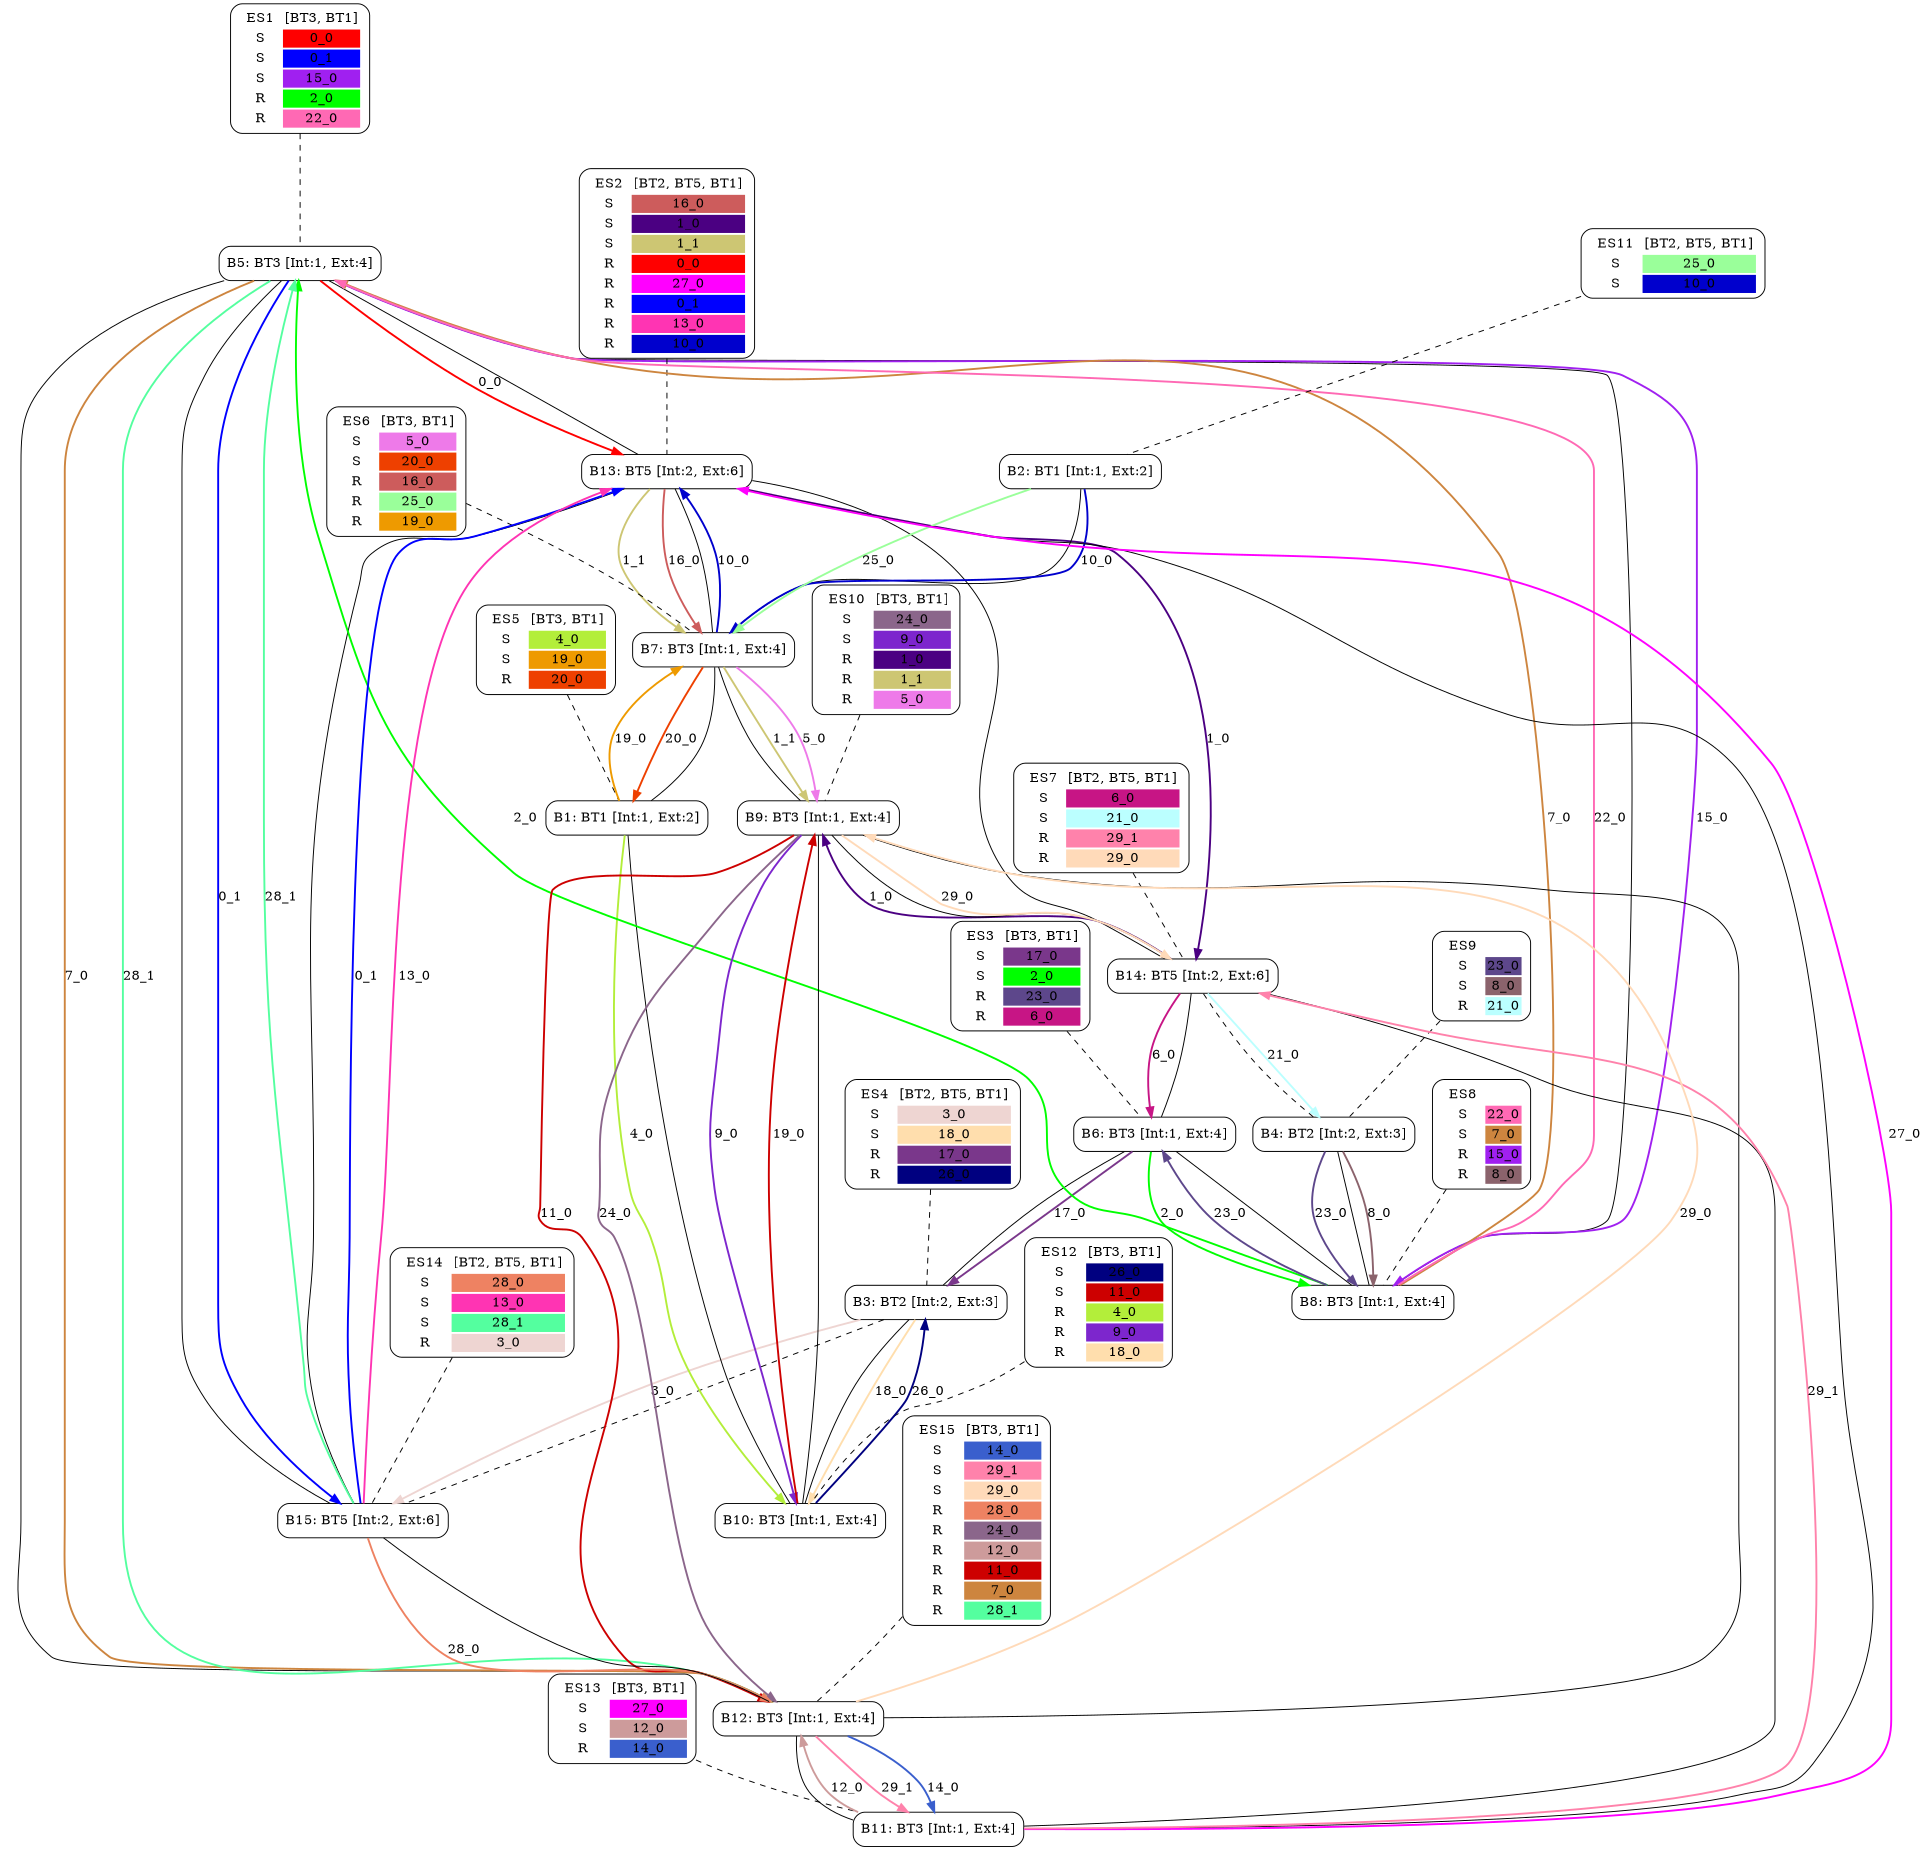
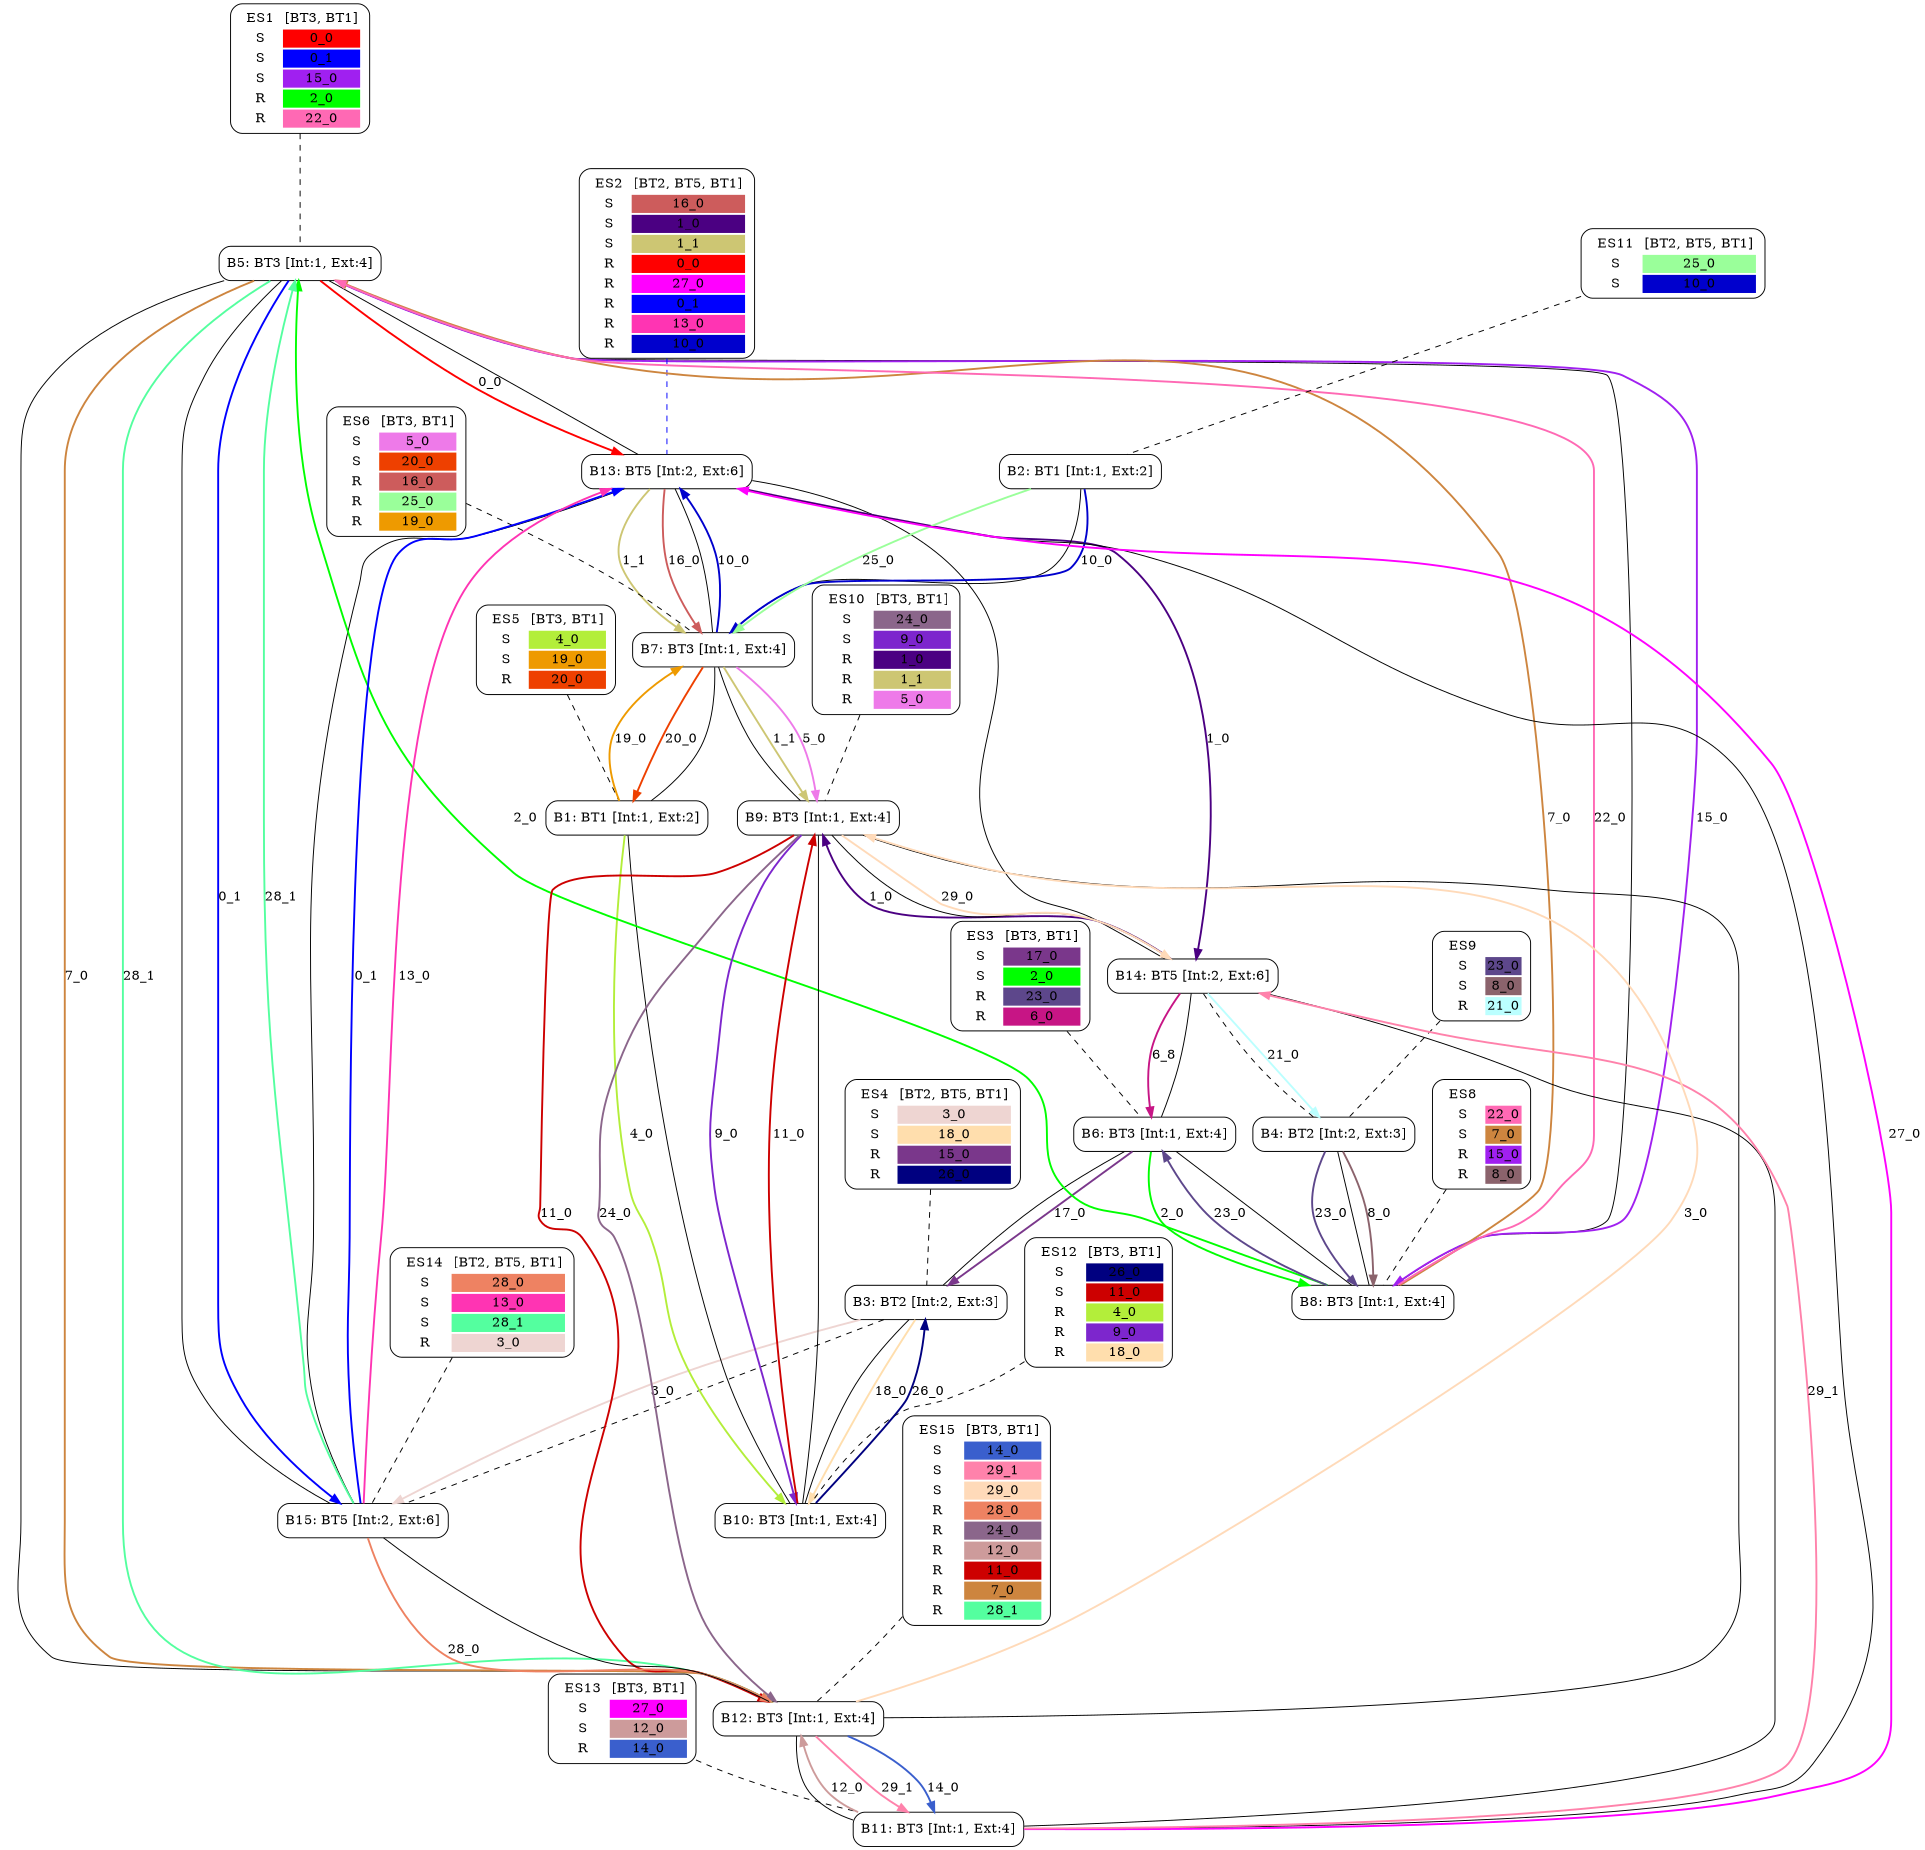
edge "ES2" -- "B13: BT5 [Int:2, Ext:6]": color black -> blue
node "ES7": removed
edge "B14: BT5 [Int:2, Ext:6]" -> "B6: BT3 [Int:1, Ext:4]": label "6_0" -> "6_8"
edge "B10: BT3 [Int:1, Ext:4]" -> "B9: BT3 [Int:1, Ext:4]": label "19_0" -> "11_0"
node "ES4": text "17_0" -> "15_0"
edge "B12: BT3 [Int:1, Ext:4]" -> "B9: BT3 [Int:1, Ext:4]": label "29_0" -> "3_0"
